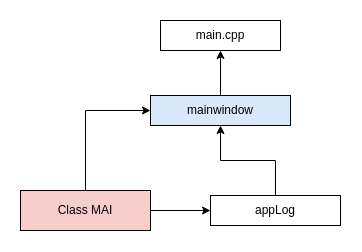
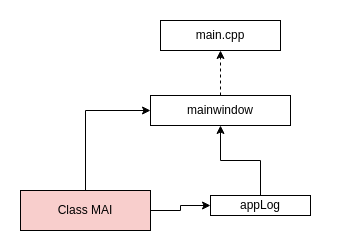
edge "mainwindow" -> "main.cpp": style solid -> dashed
node "mainwindow": fillcolor #dae8fc -> #ffffff
node "appLog": size 130x30 -> 100x20
